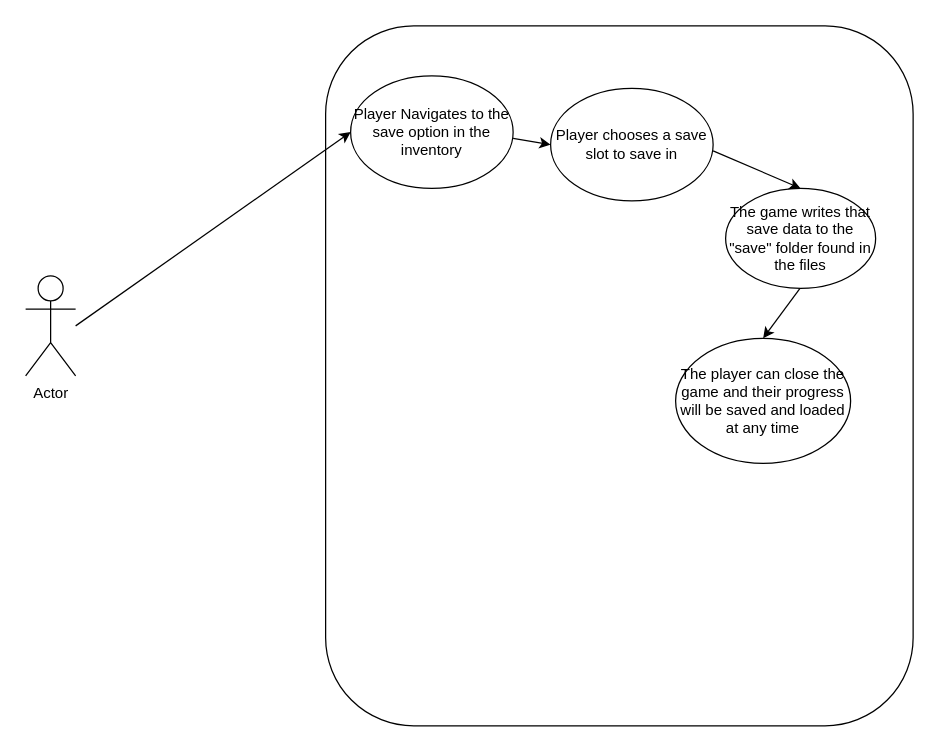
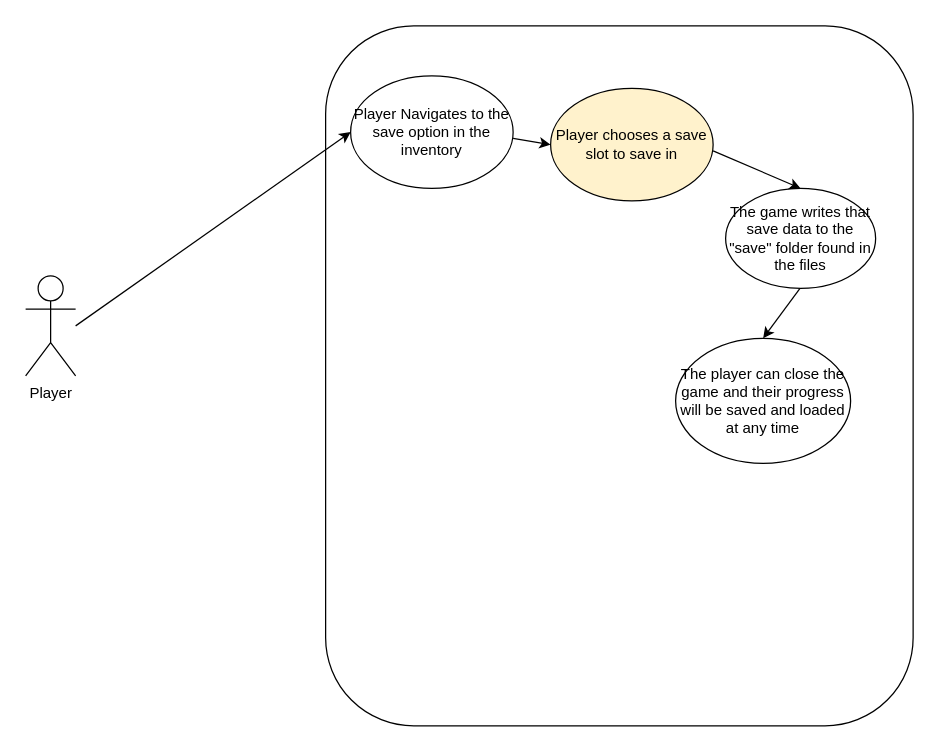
node "Player chooses a save slot to save in": fillcolor #ffffff -> #fff2cc
node "Actor": label "Actor" -> "Player"
